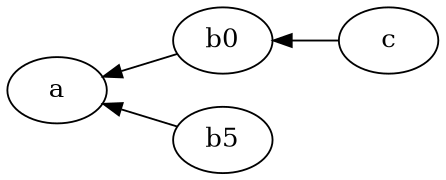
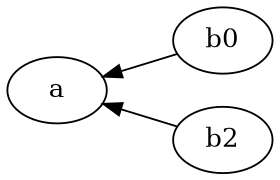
node "c": removed
node "b5": label "b5" -> "b2"
